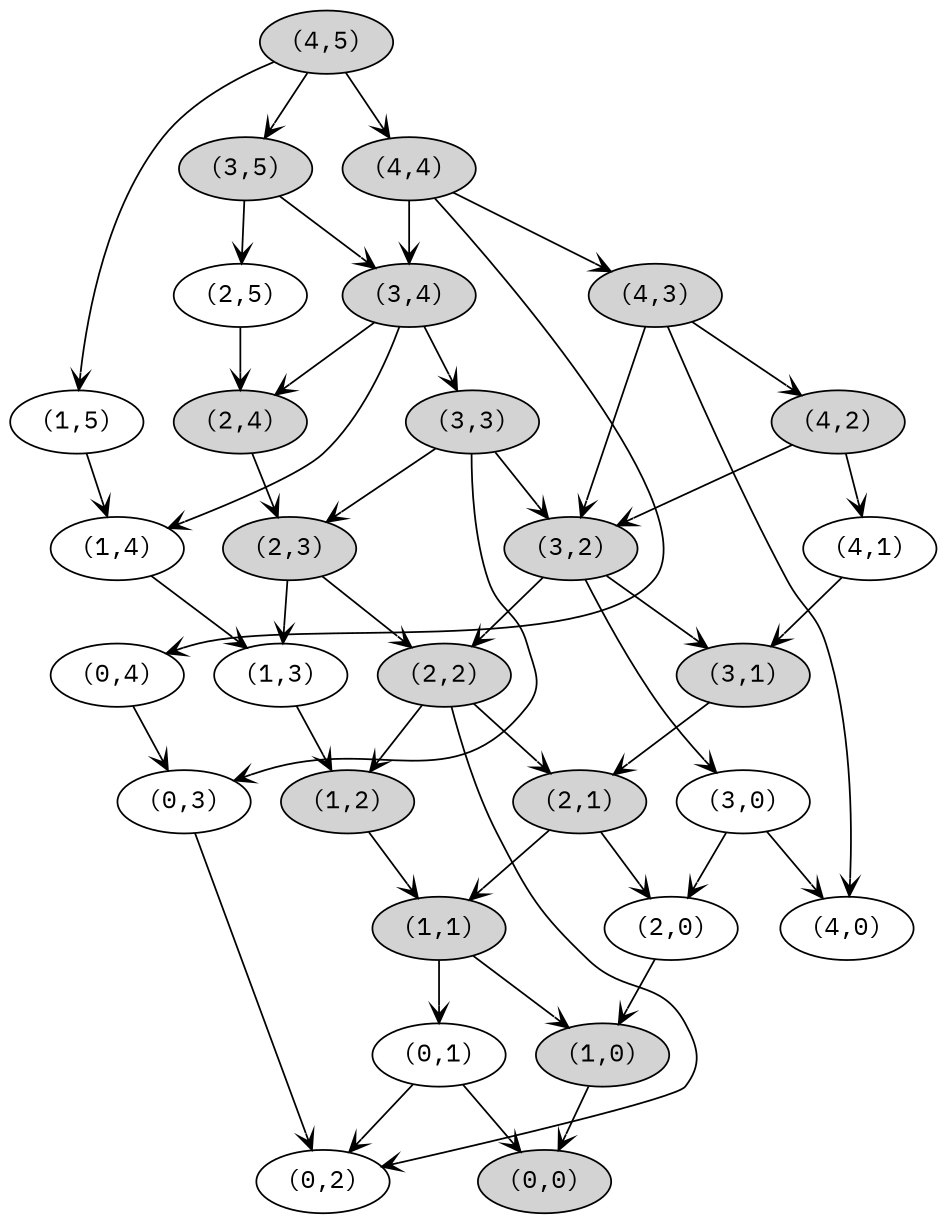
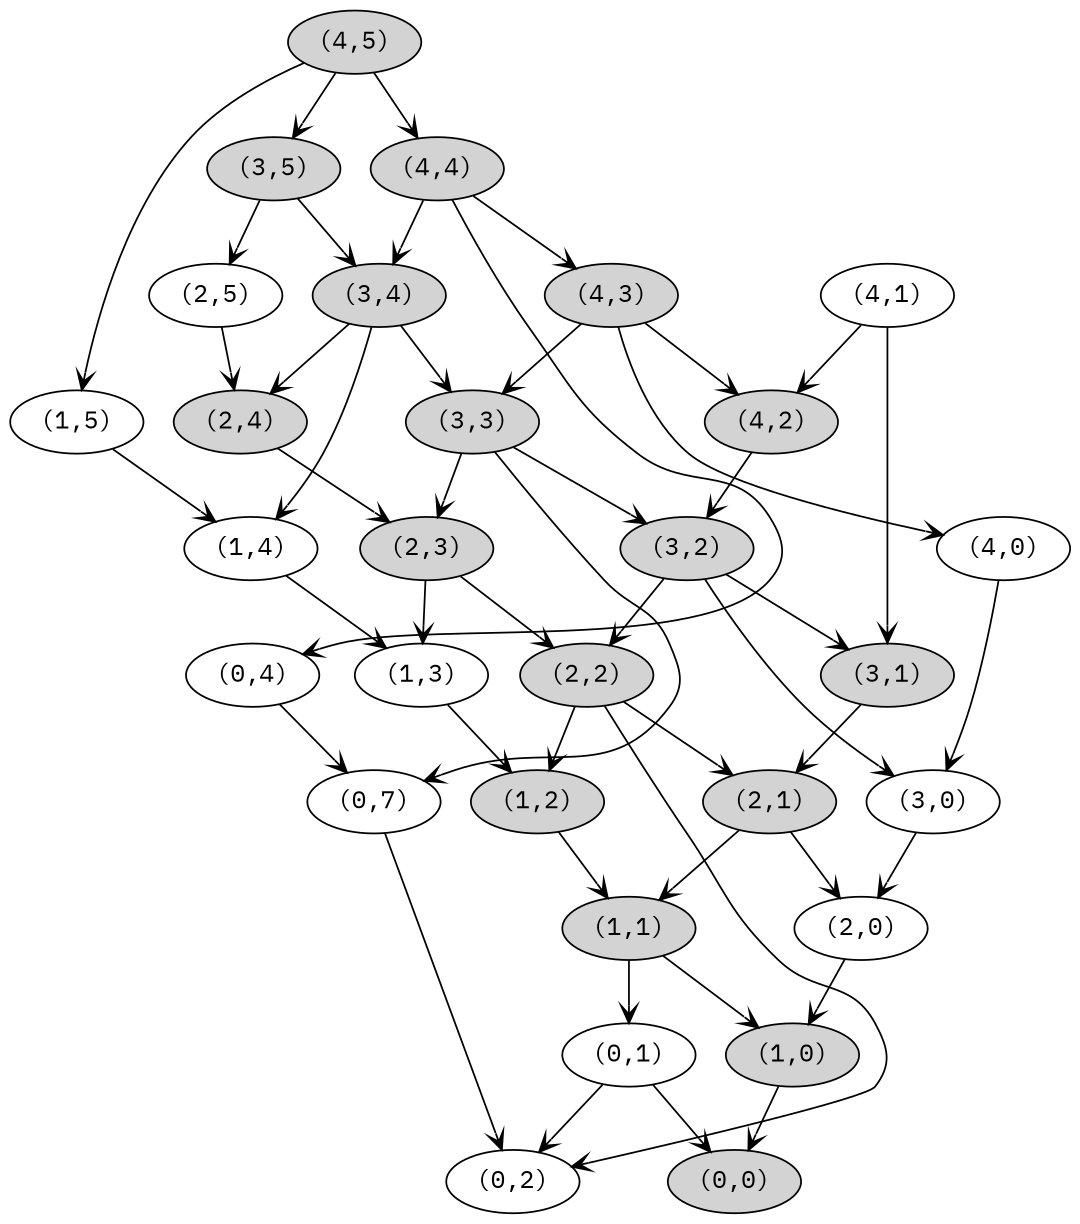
edge "(4,3)" -> "(3,2)": now "(4,3)" -> "(3,3)"
edge "(4,2)" -> "(4,1)": reversed
node "(0,3)": label "(0,3)" -> "(0,7)"
edge "(3,0)" -> "(4,0)": reversed
